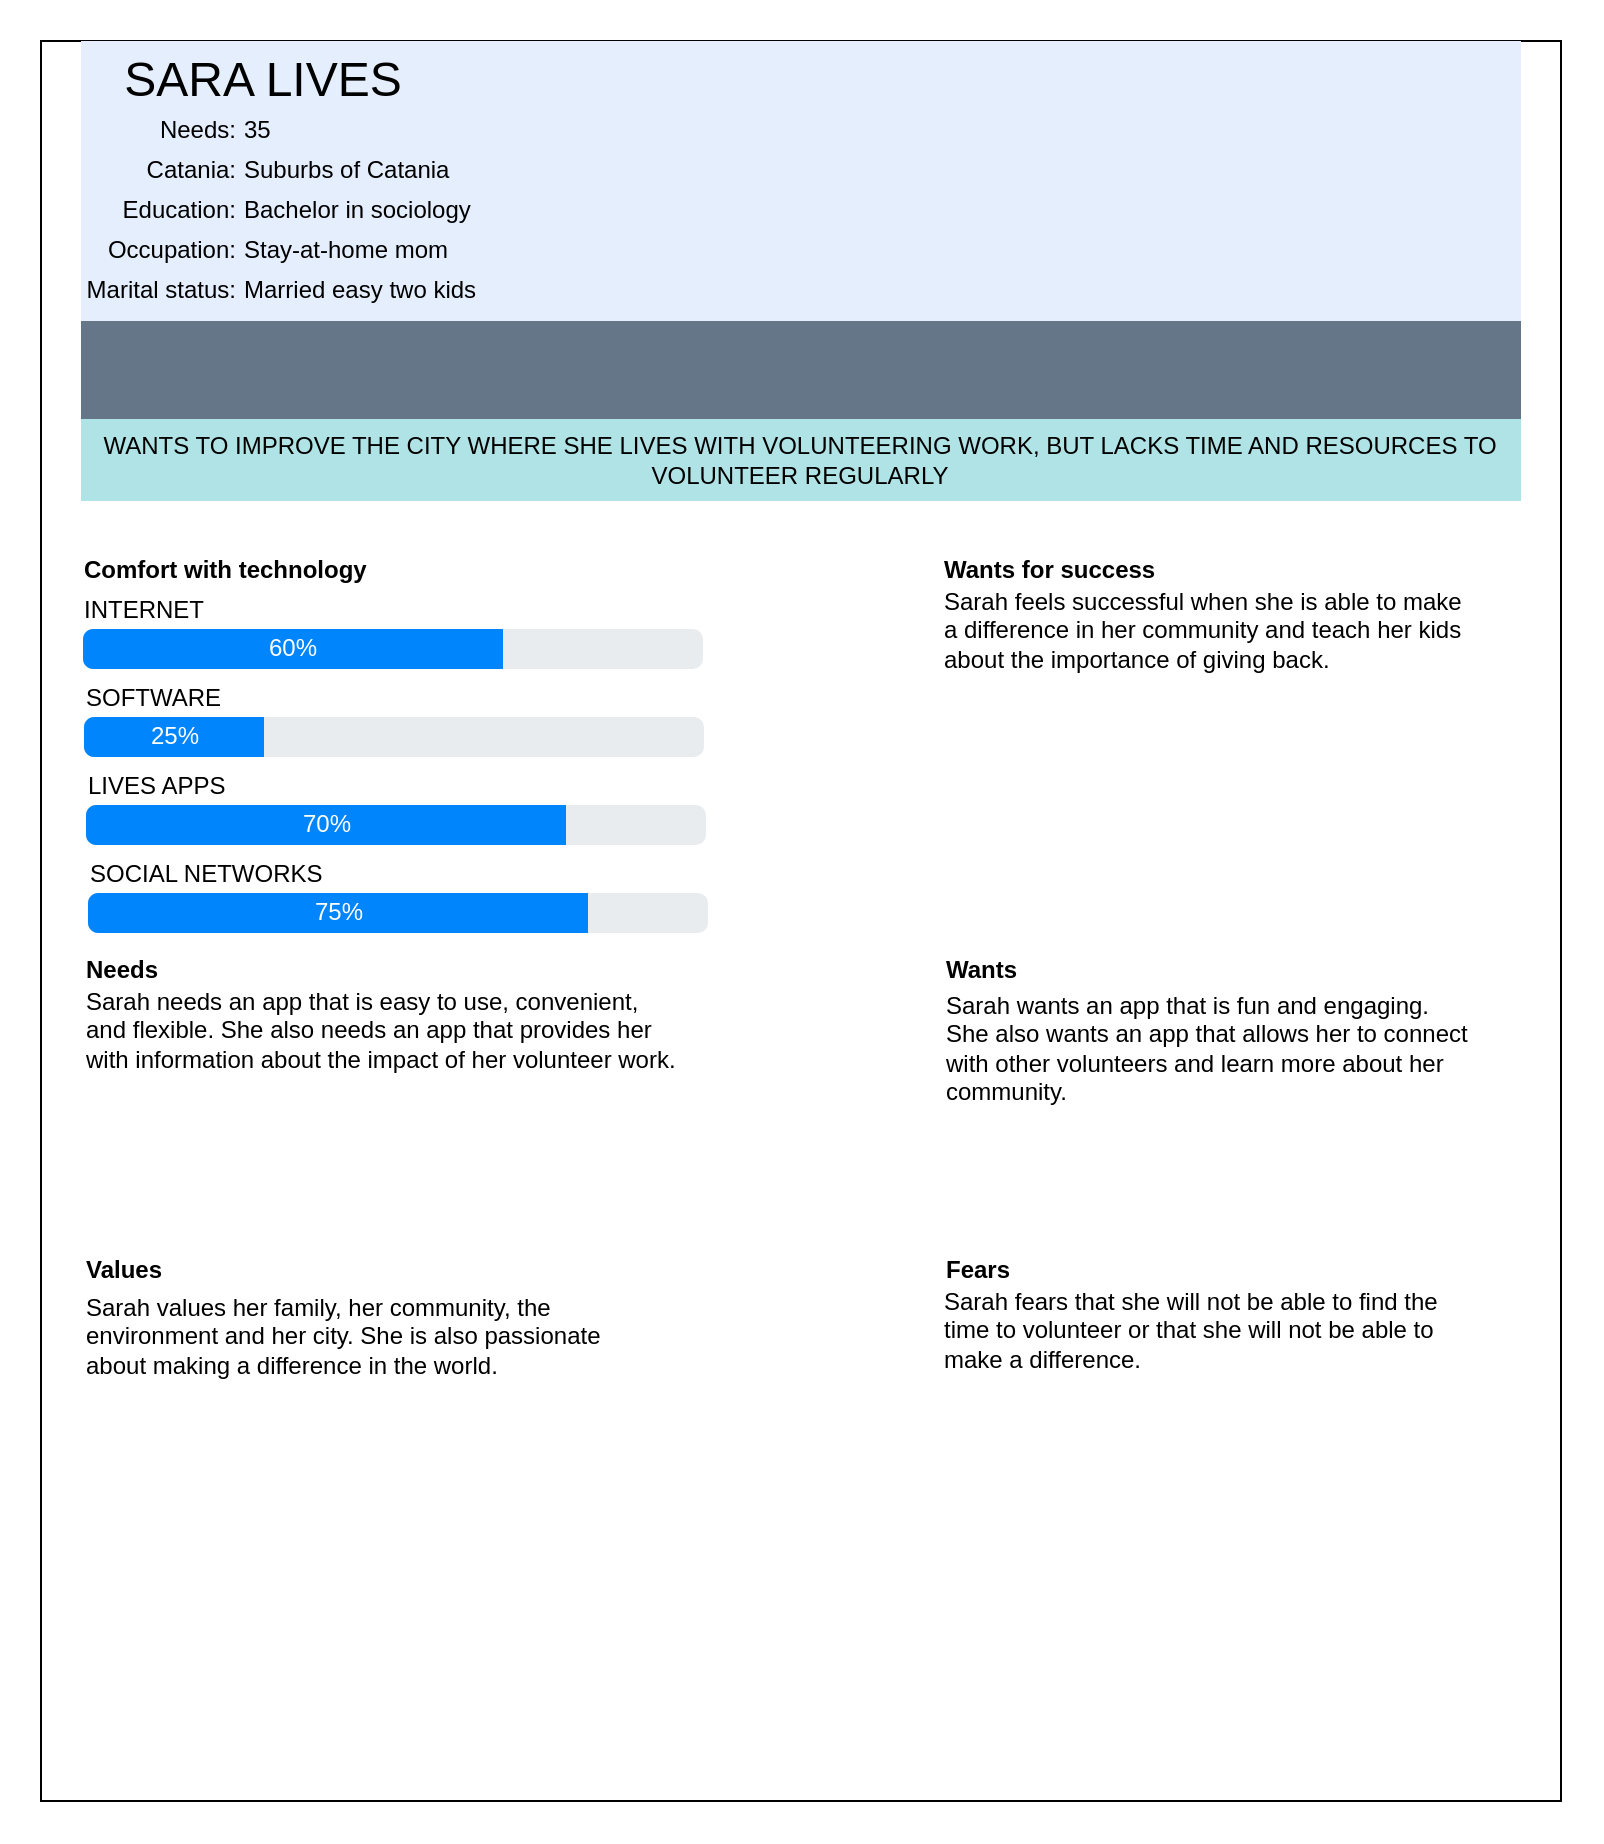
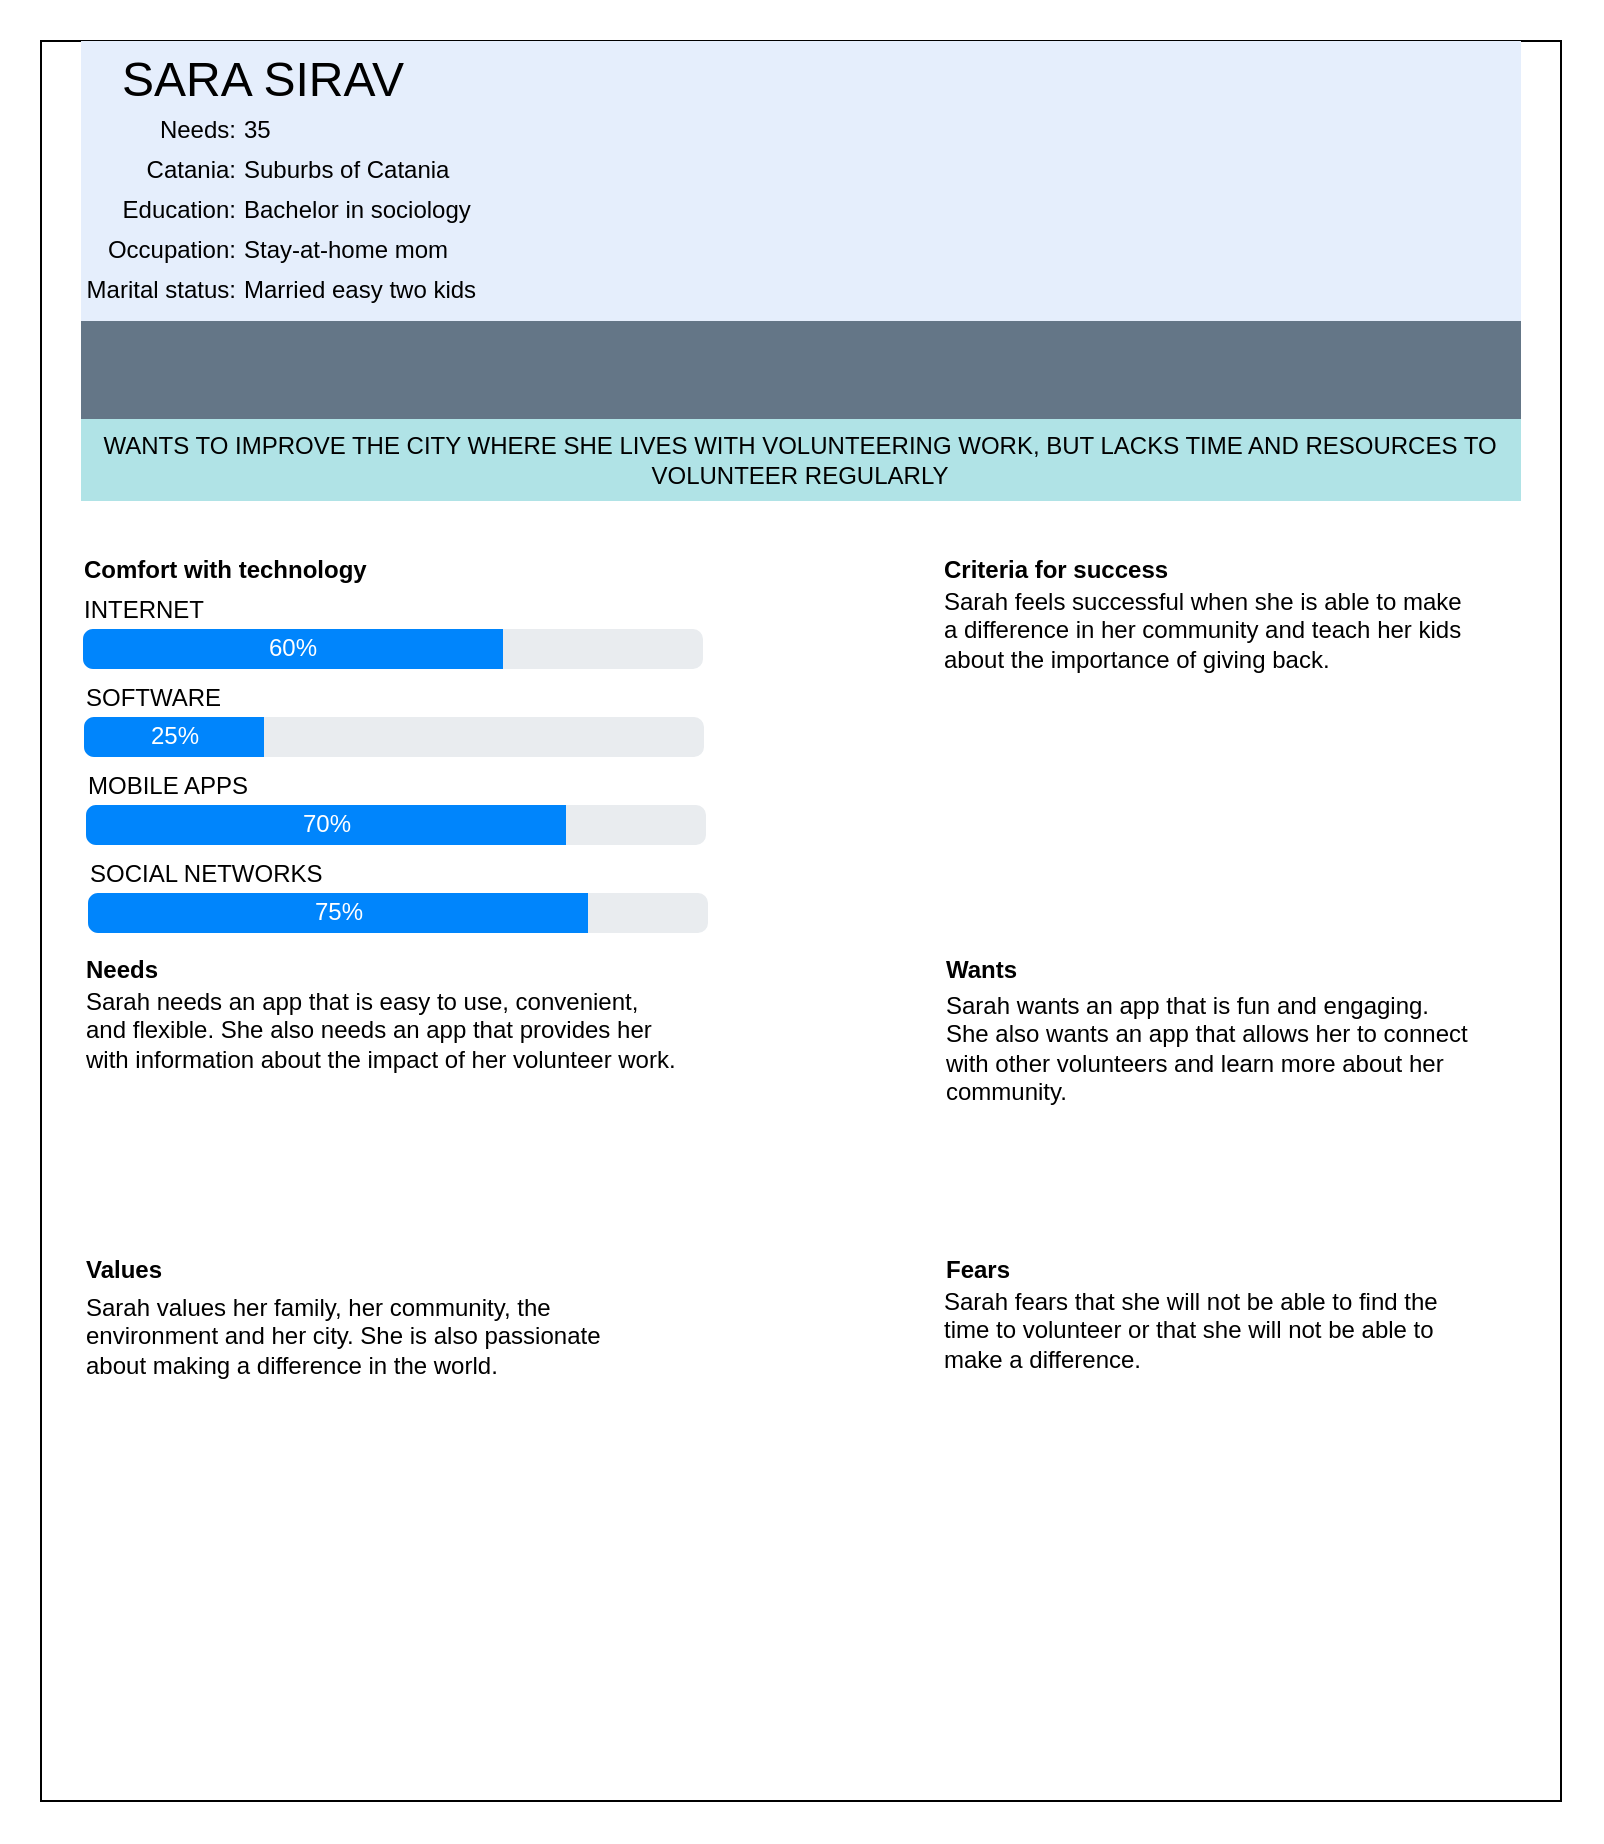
node "SARA LIVES": label "SARA LIVES" -> "SARA SIRAV"
node "Wants for success": label "Wants for success" -> "Criteria for success"
node "LIVES APPS": label "LIVES APPS" -> "MOBILE APPS"
